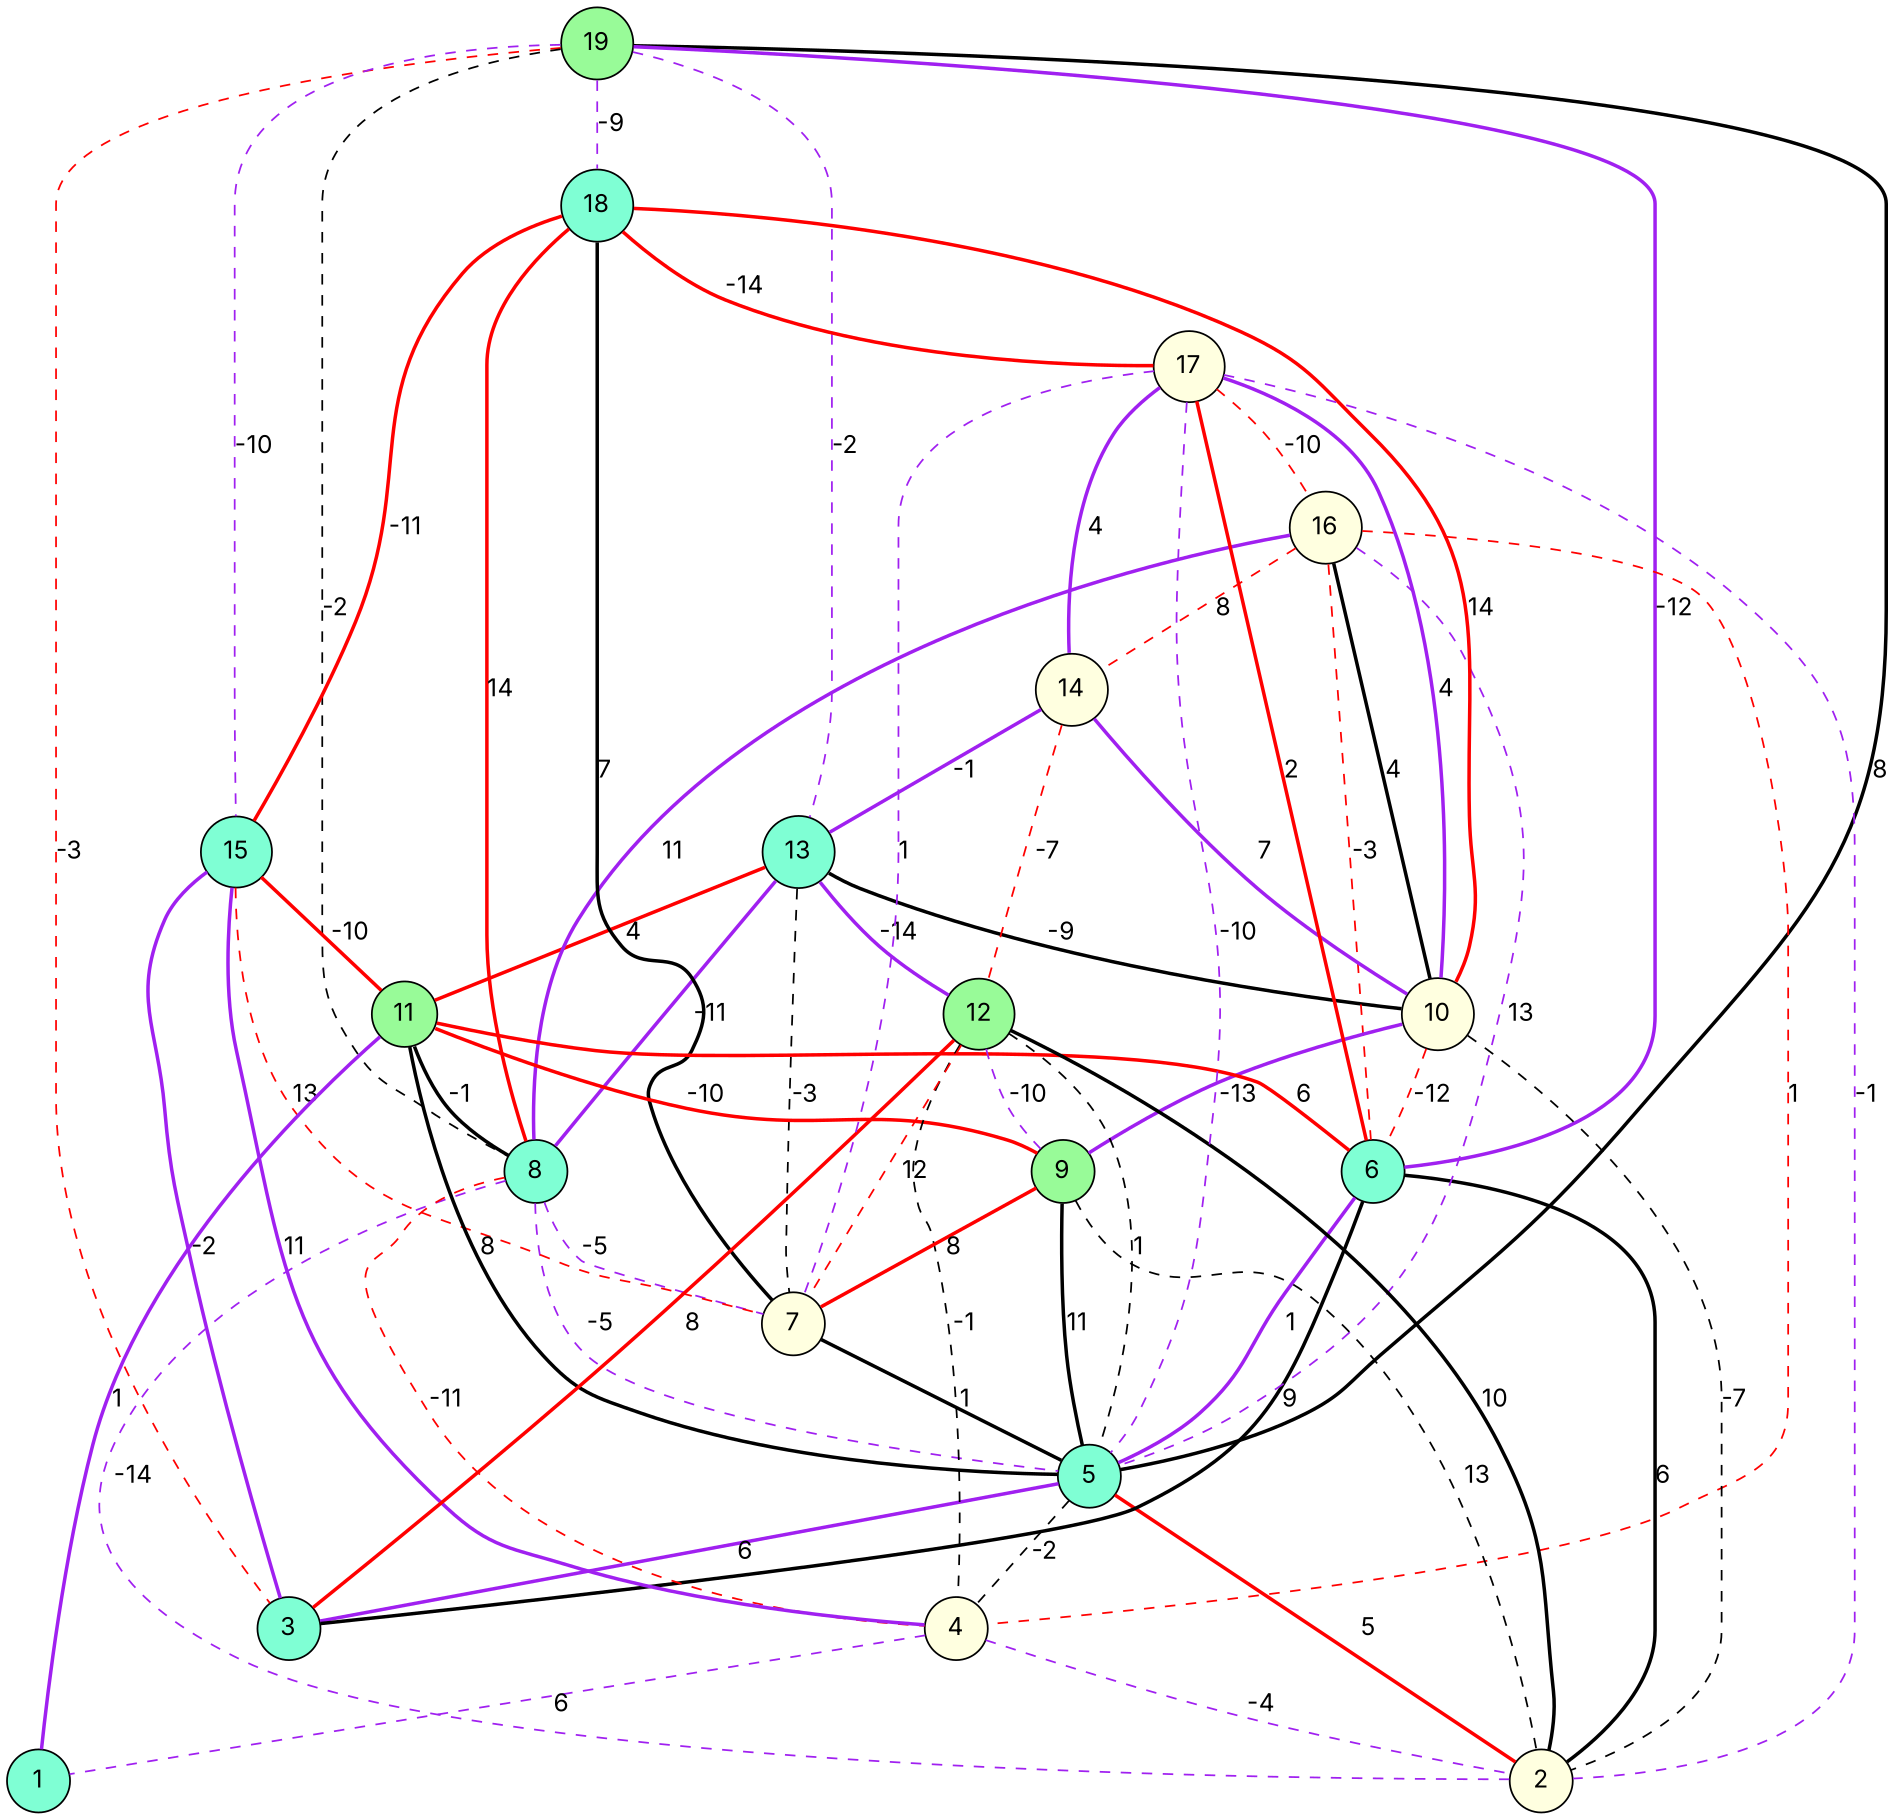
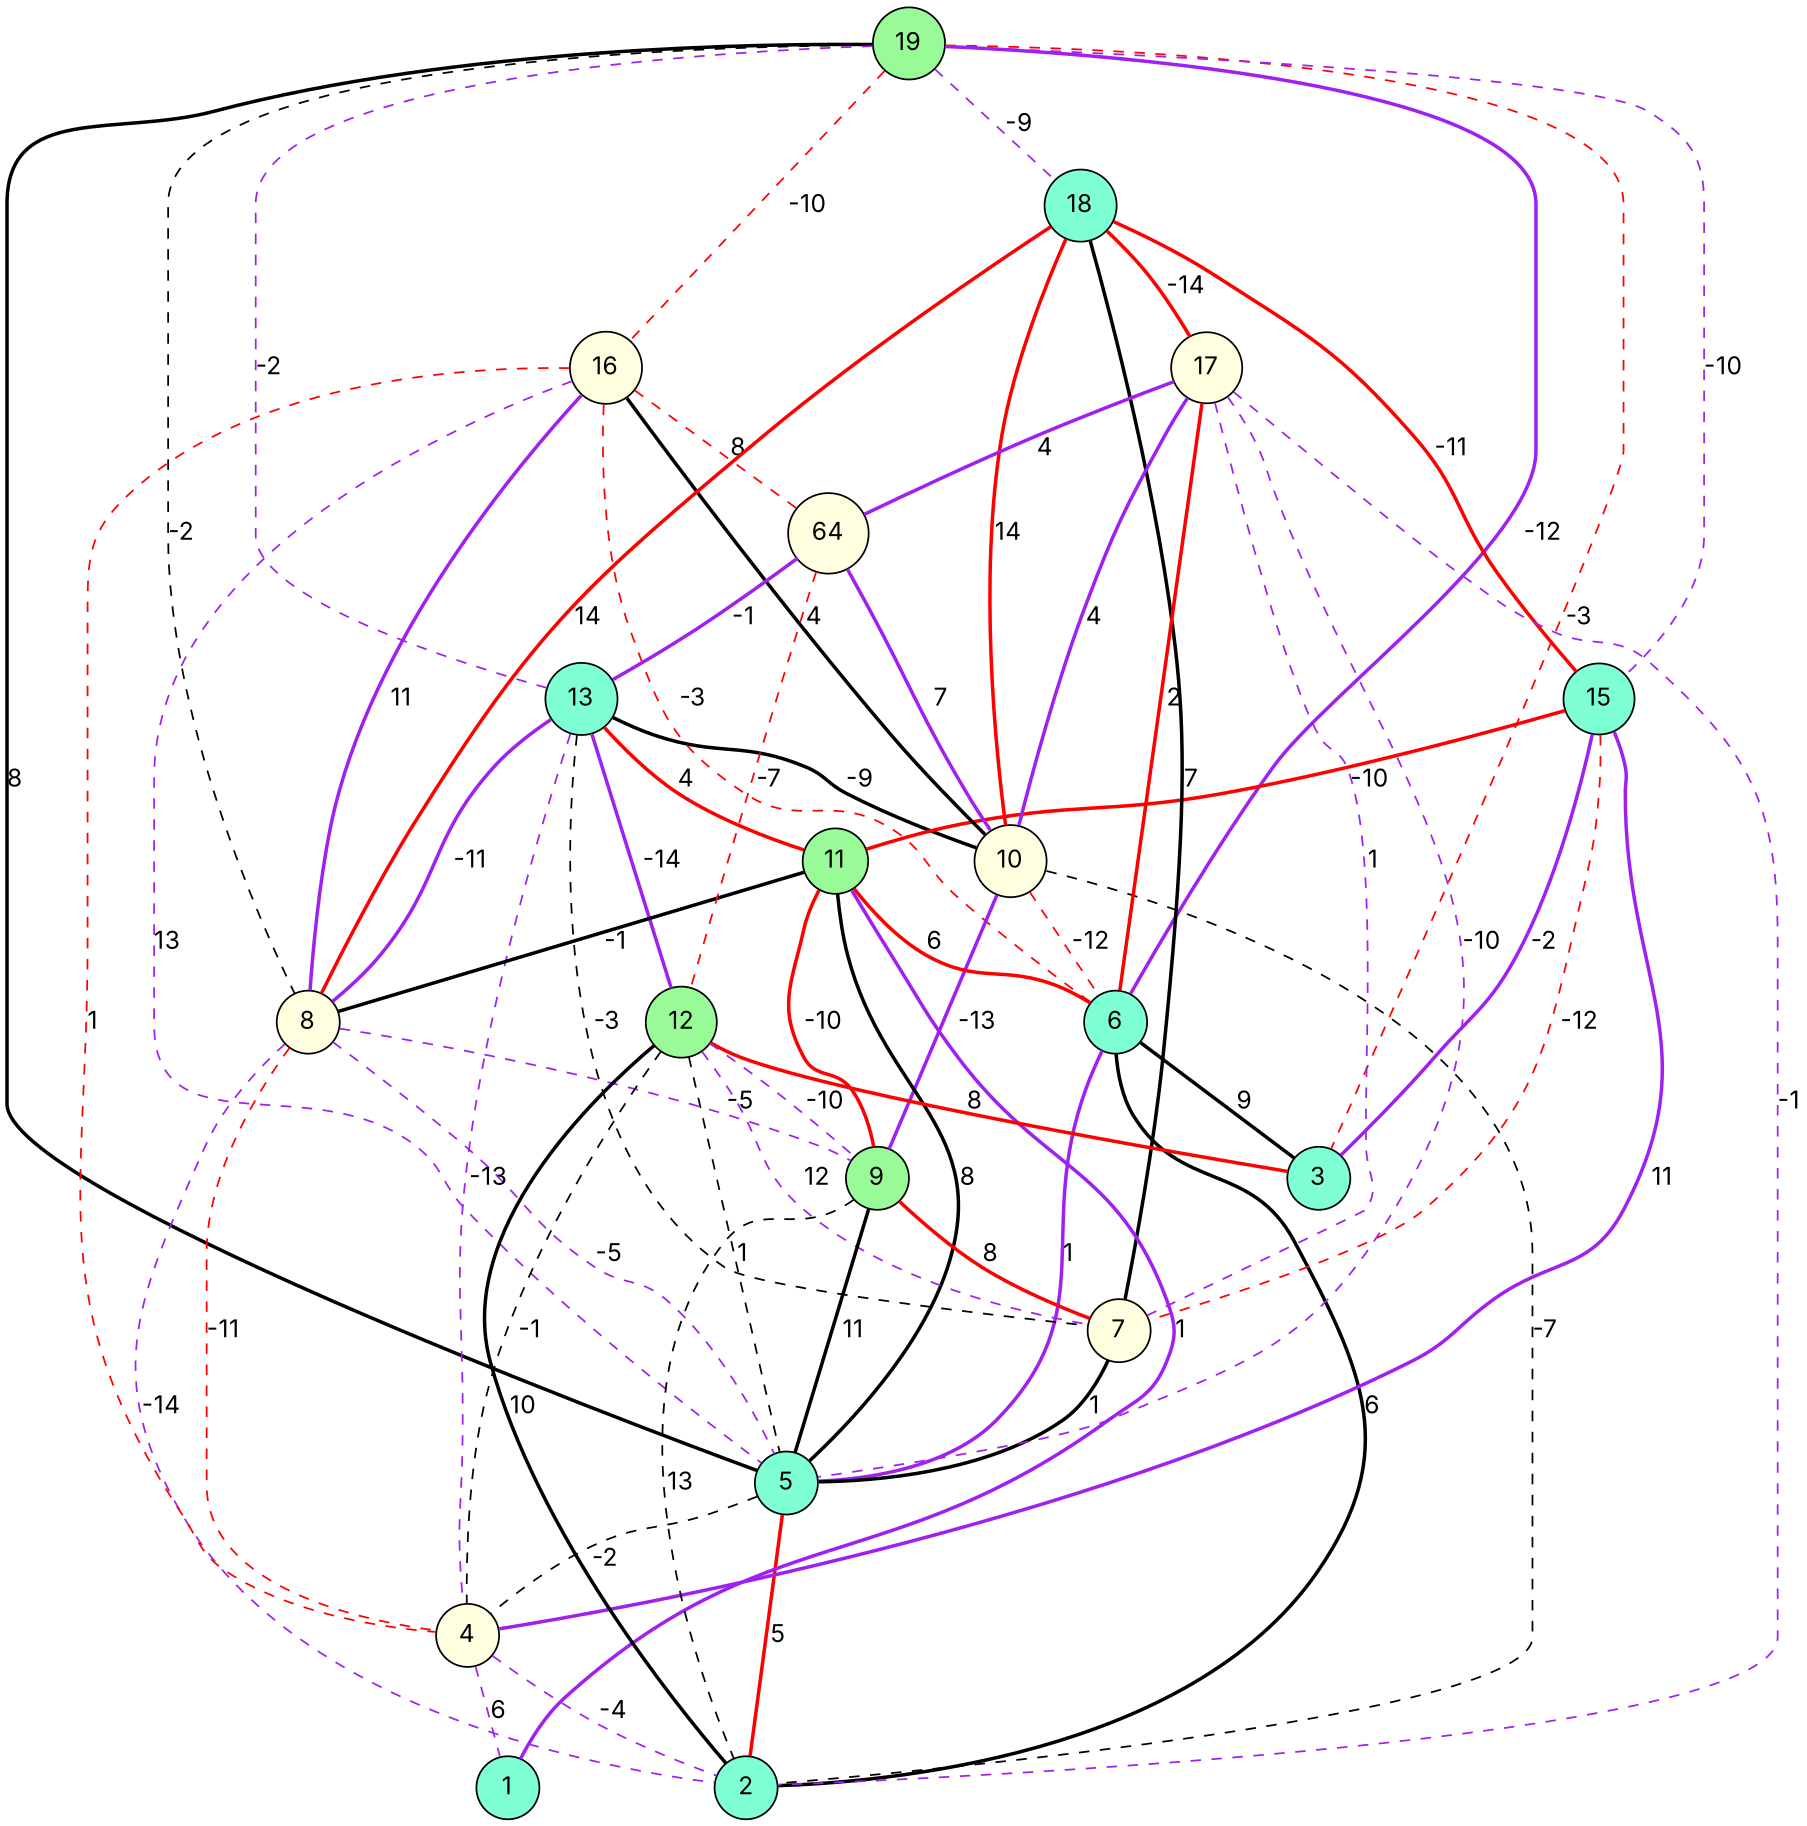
edge "17" -- "16": now "19" -- "16"
node "14": label "14" -> "64"
edge "15" -- "7": label "13" -> "-12"
edge "13" -- "4": added, label "-13"
edge "12" -- "7": color red -> purple
node "8": fillcolor aquamarine -> lightyellow
edge "8" -- "7": now "8" -- "9"
edge "5" -- "3": removed, label "6"
node "2": fillcolor lightyellow -> aquamarine
